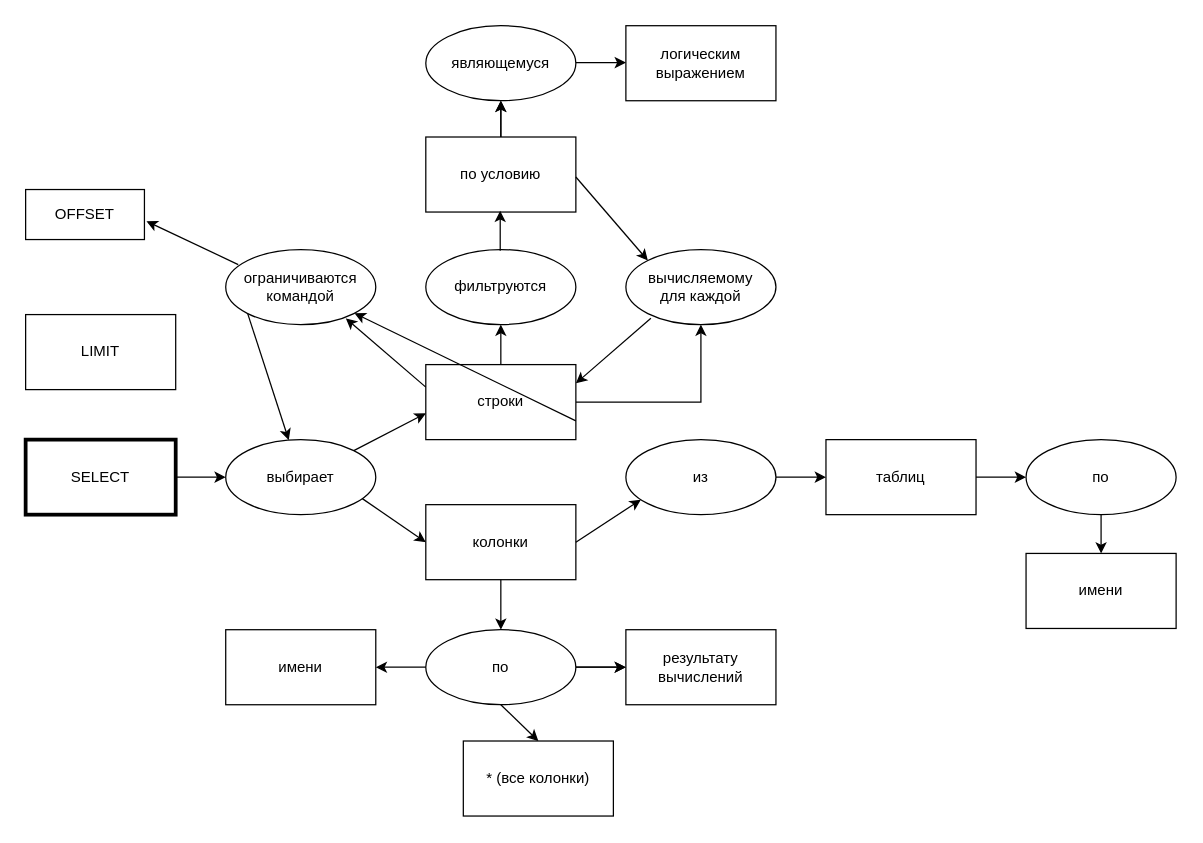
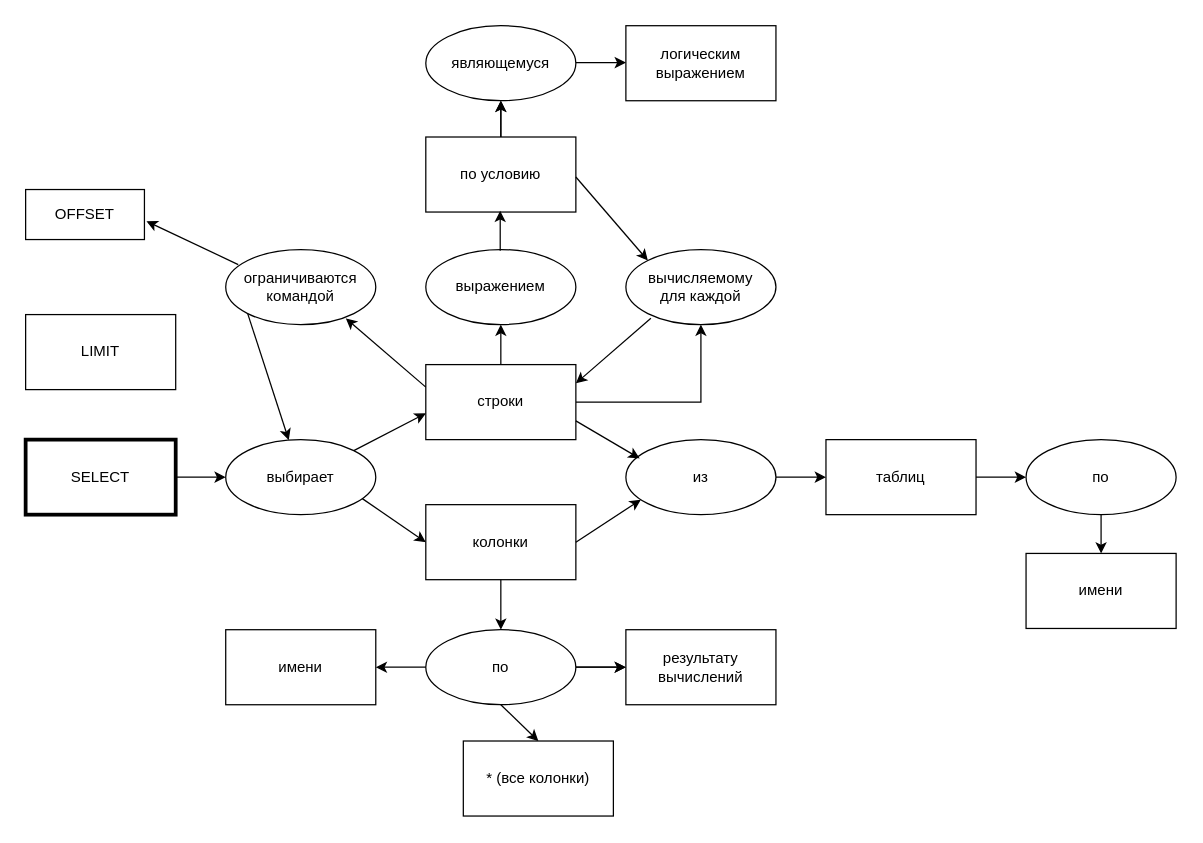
node "фильтруются": label "фильтруются" -> "выражением"
edge "строки" -> "ограничиваются командой": now "строки" -> "из"
